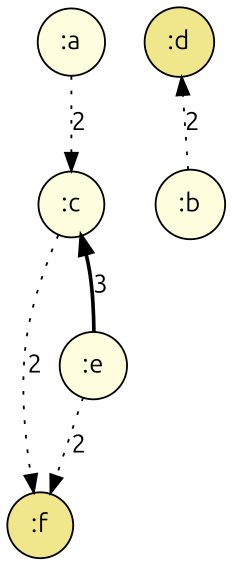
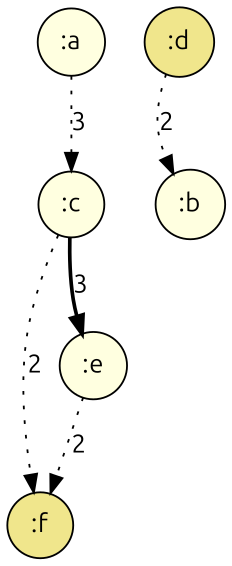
edge ":a" -> ":c": label "2" -> "3"
edge ":b" -> ":d": reversed
edge ":e" -> ":c": reversed
